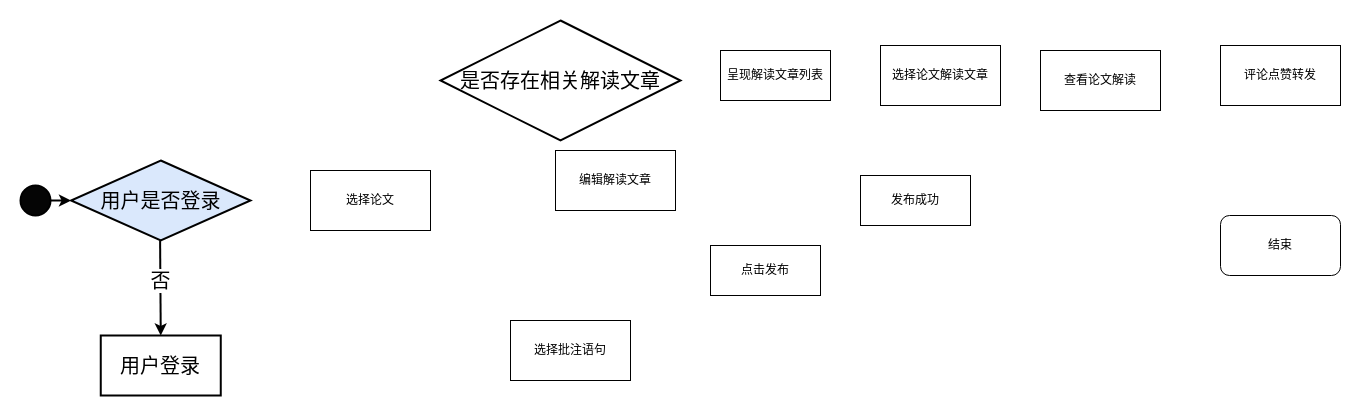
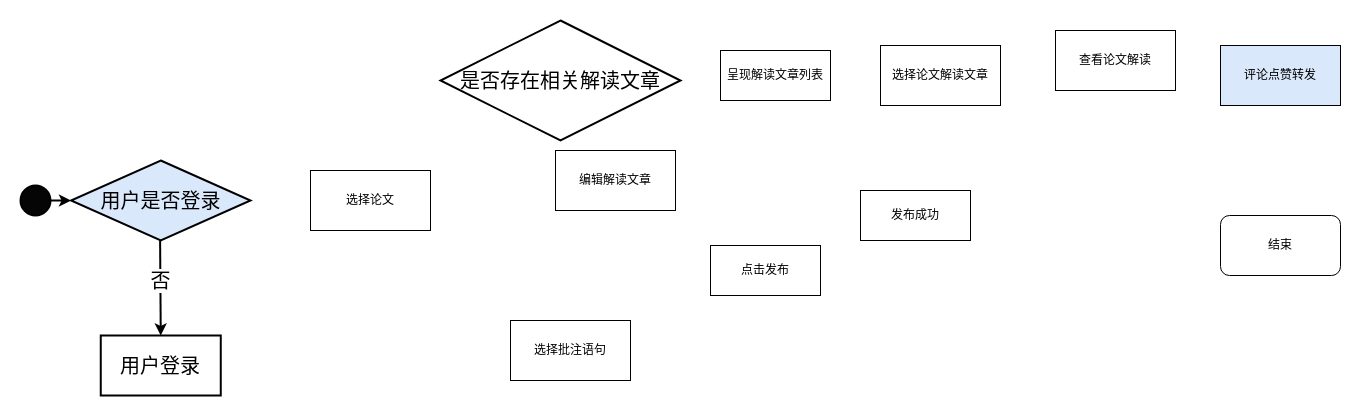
node "评论点赞转发": fillcolor #ffffff -> #dae8fc
node "查看论文解读": moved (1101, 81) -> (1116, 61)
node "发布成功": moved (916, 201) -> (916, 216)
